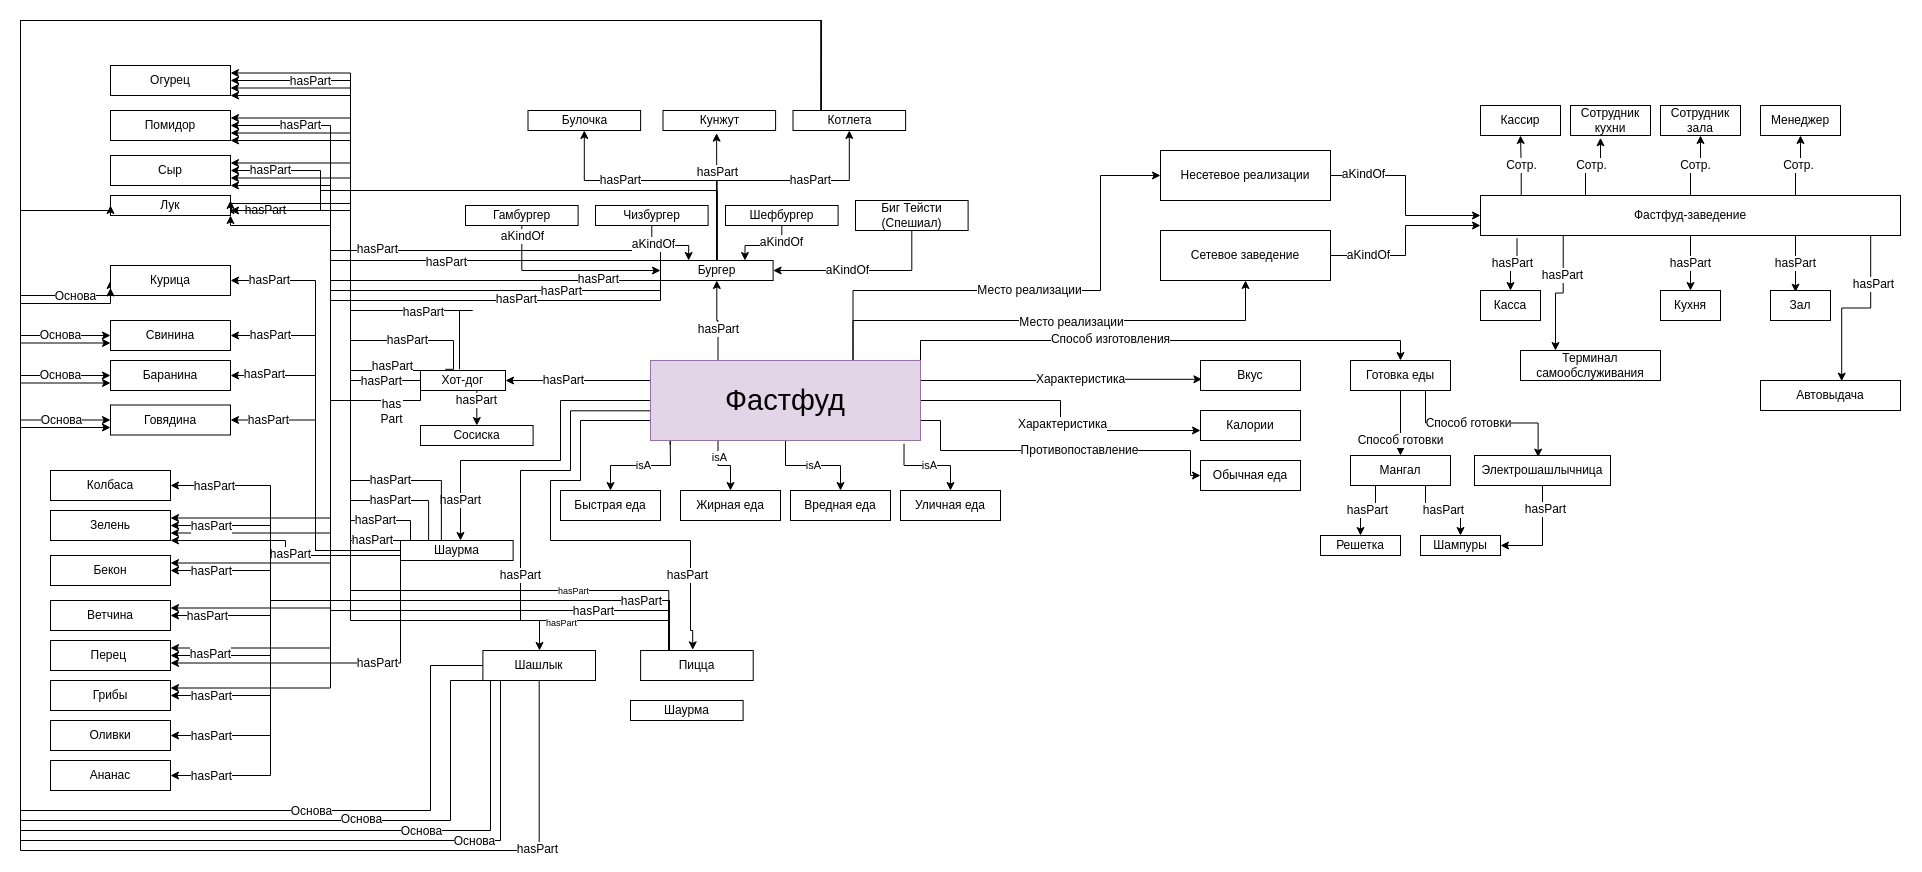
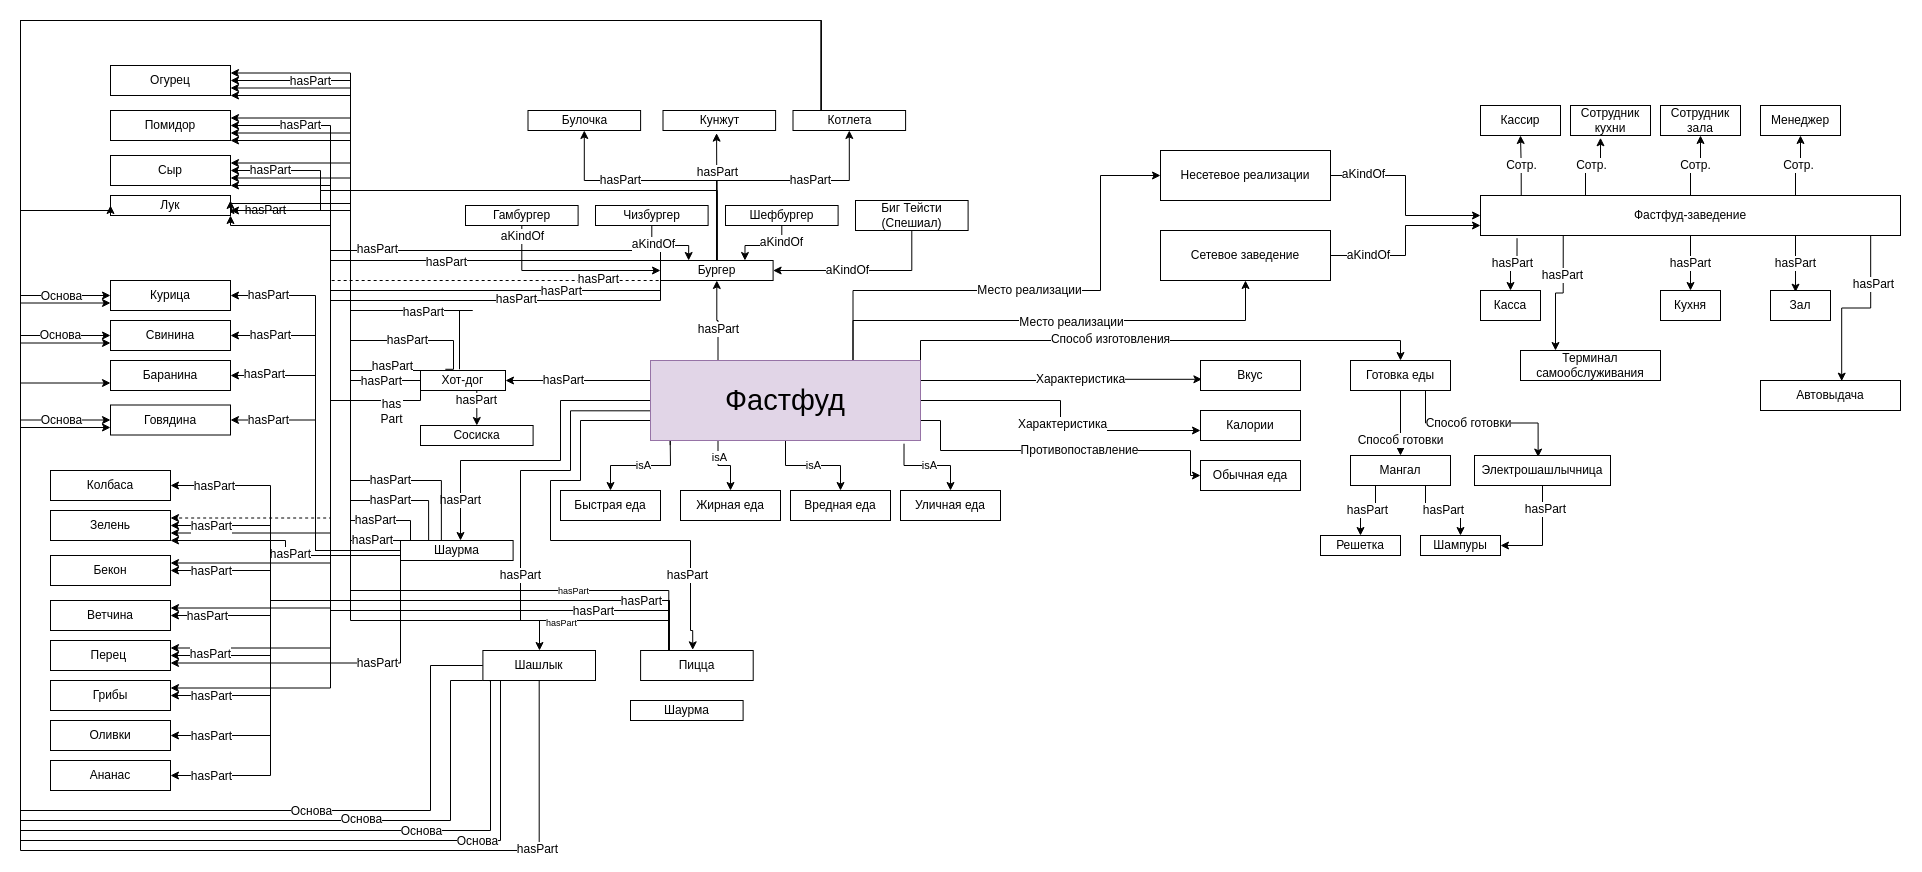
node "Курица": moved (171, 281) -> (171, 296)
edge "Бургер" -> "Зелень": style solid -> dashed
edge "Котлета" -> "Баранина": removed, label "Основа"
